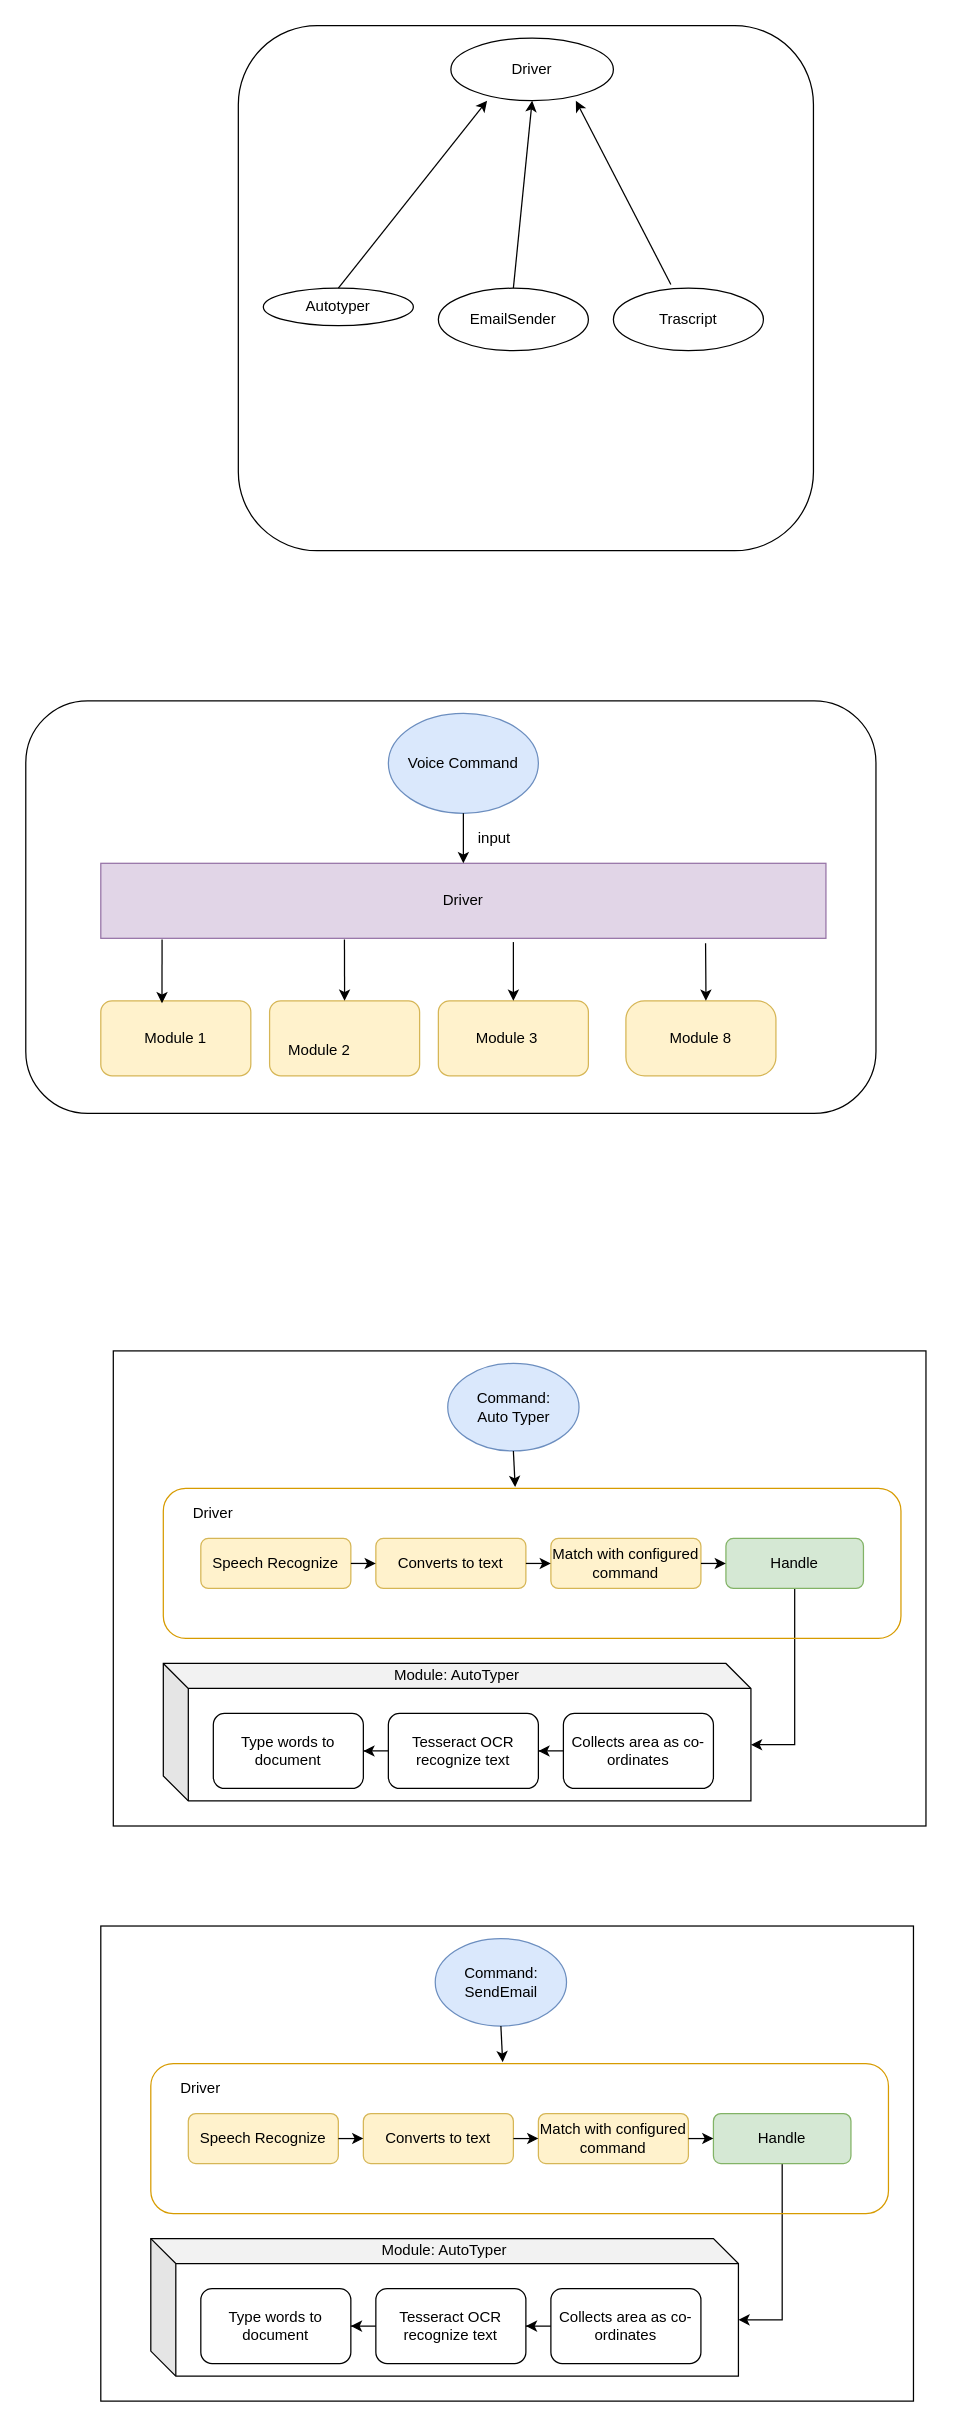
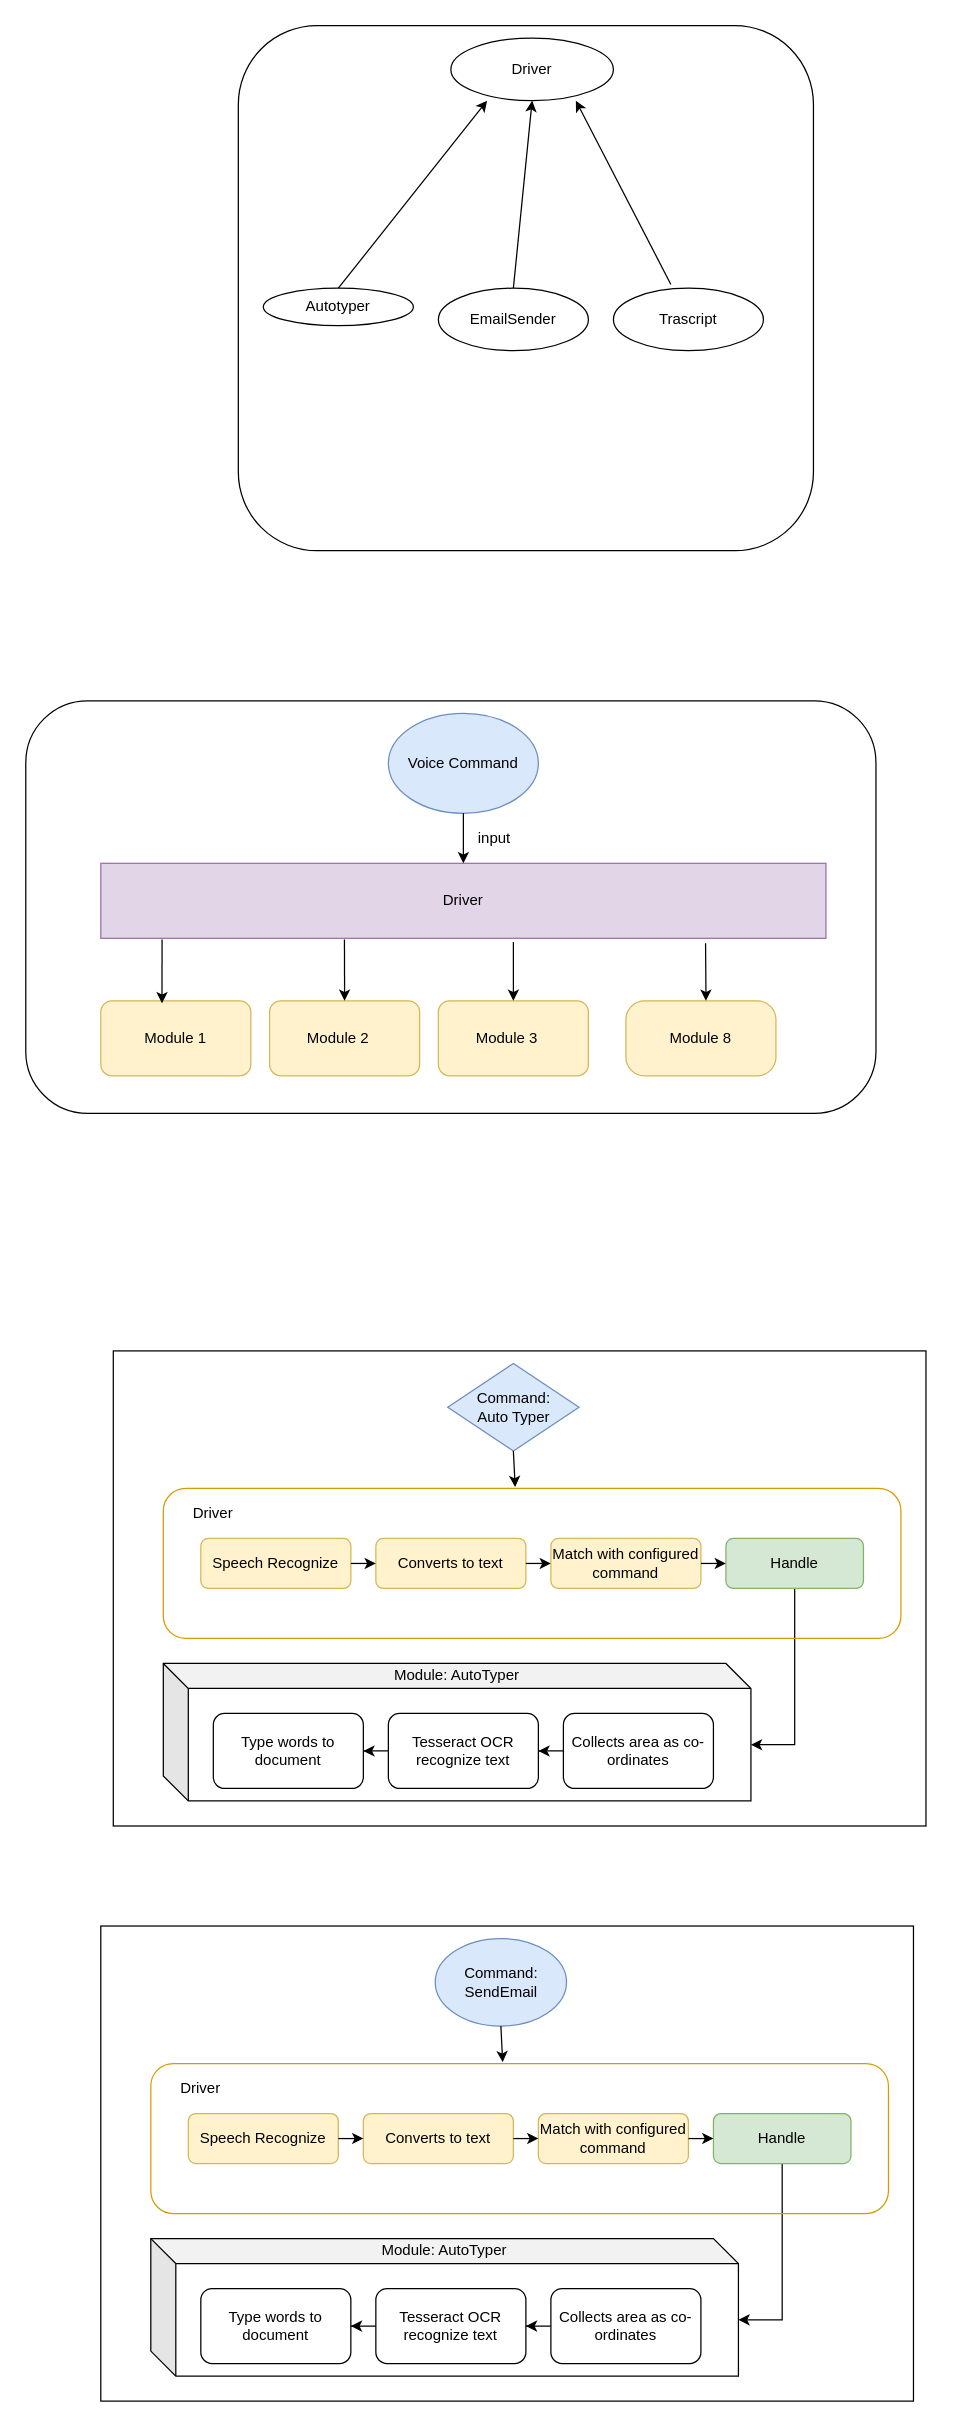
node "Module 2": moved (319, 1051) -> (338, 1038)
node "Command: Auto Typer": shape ellipse -> diamond
